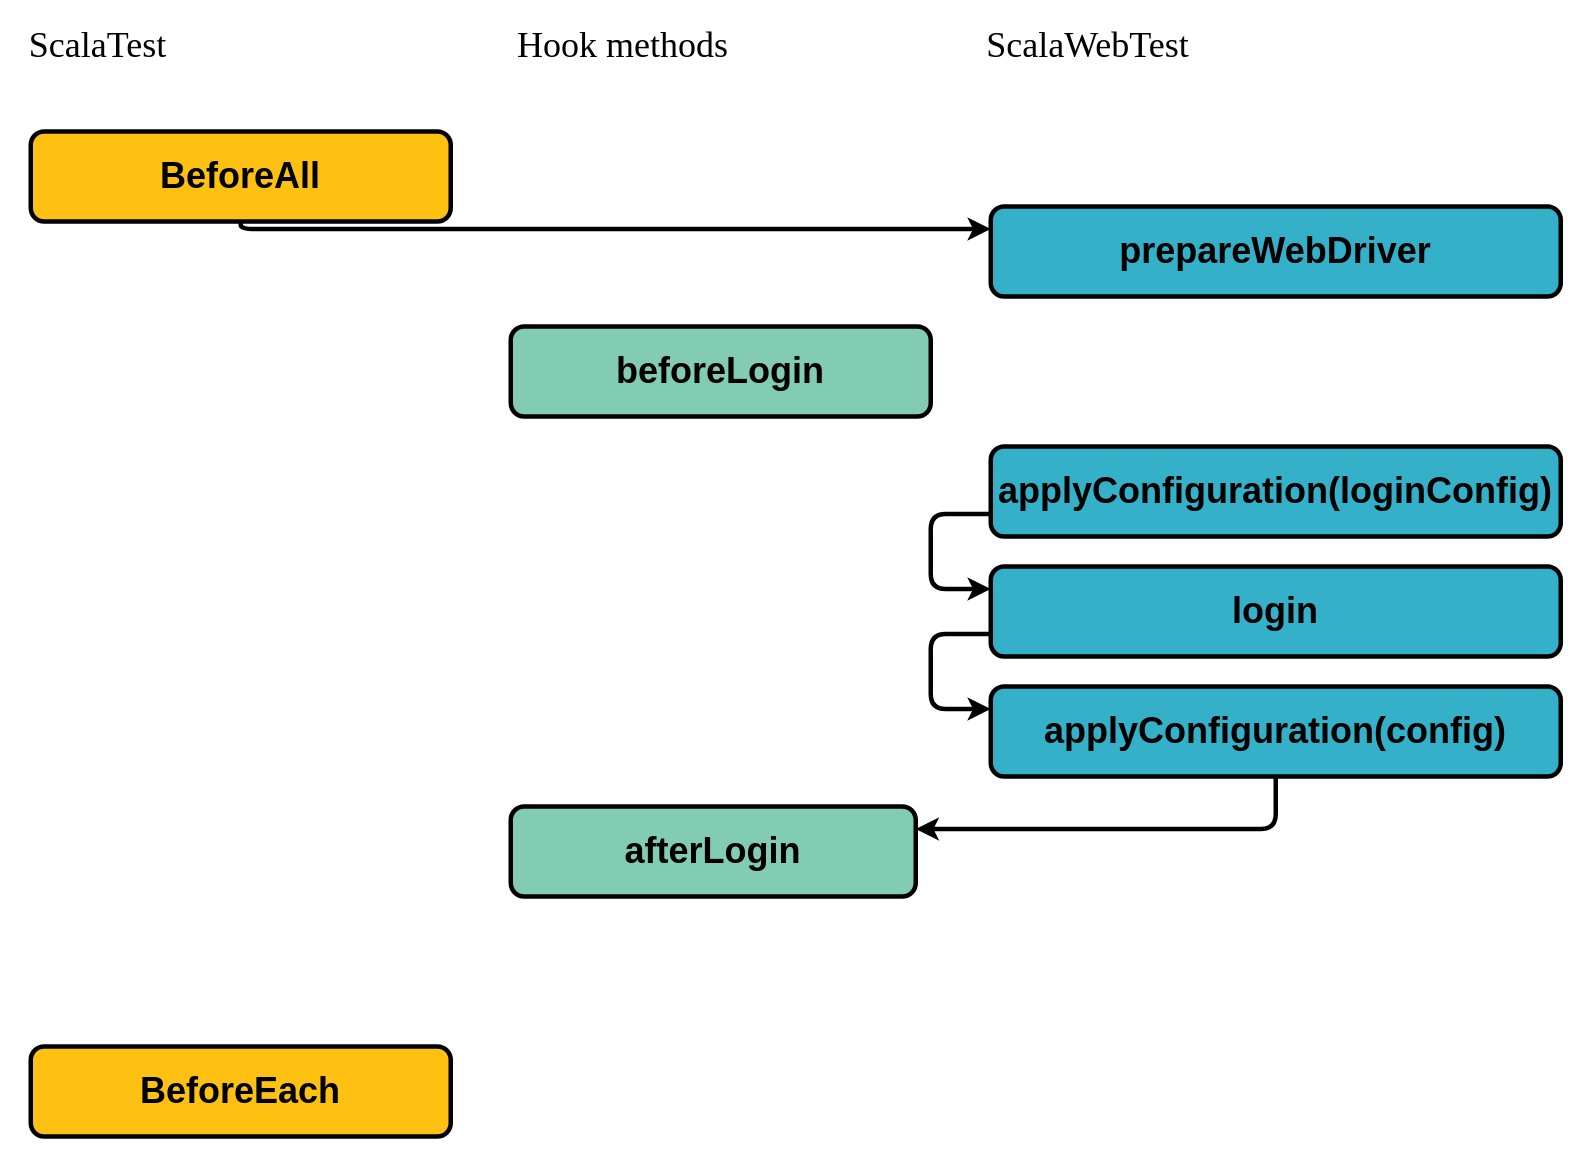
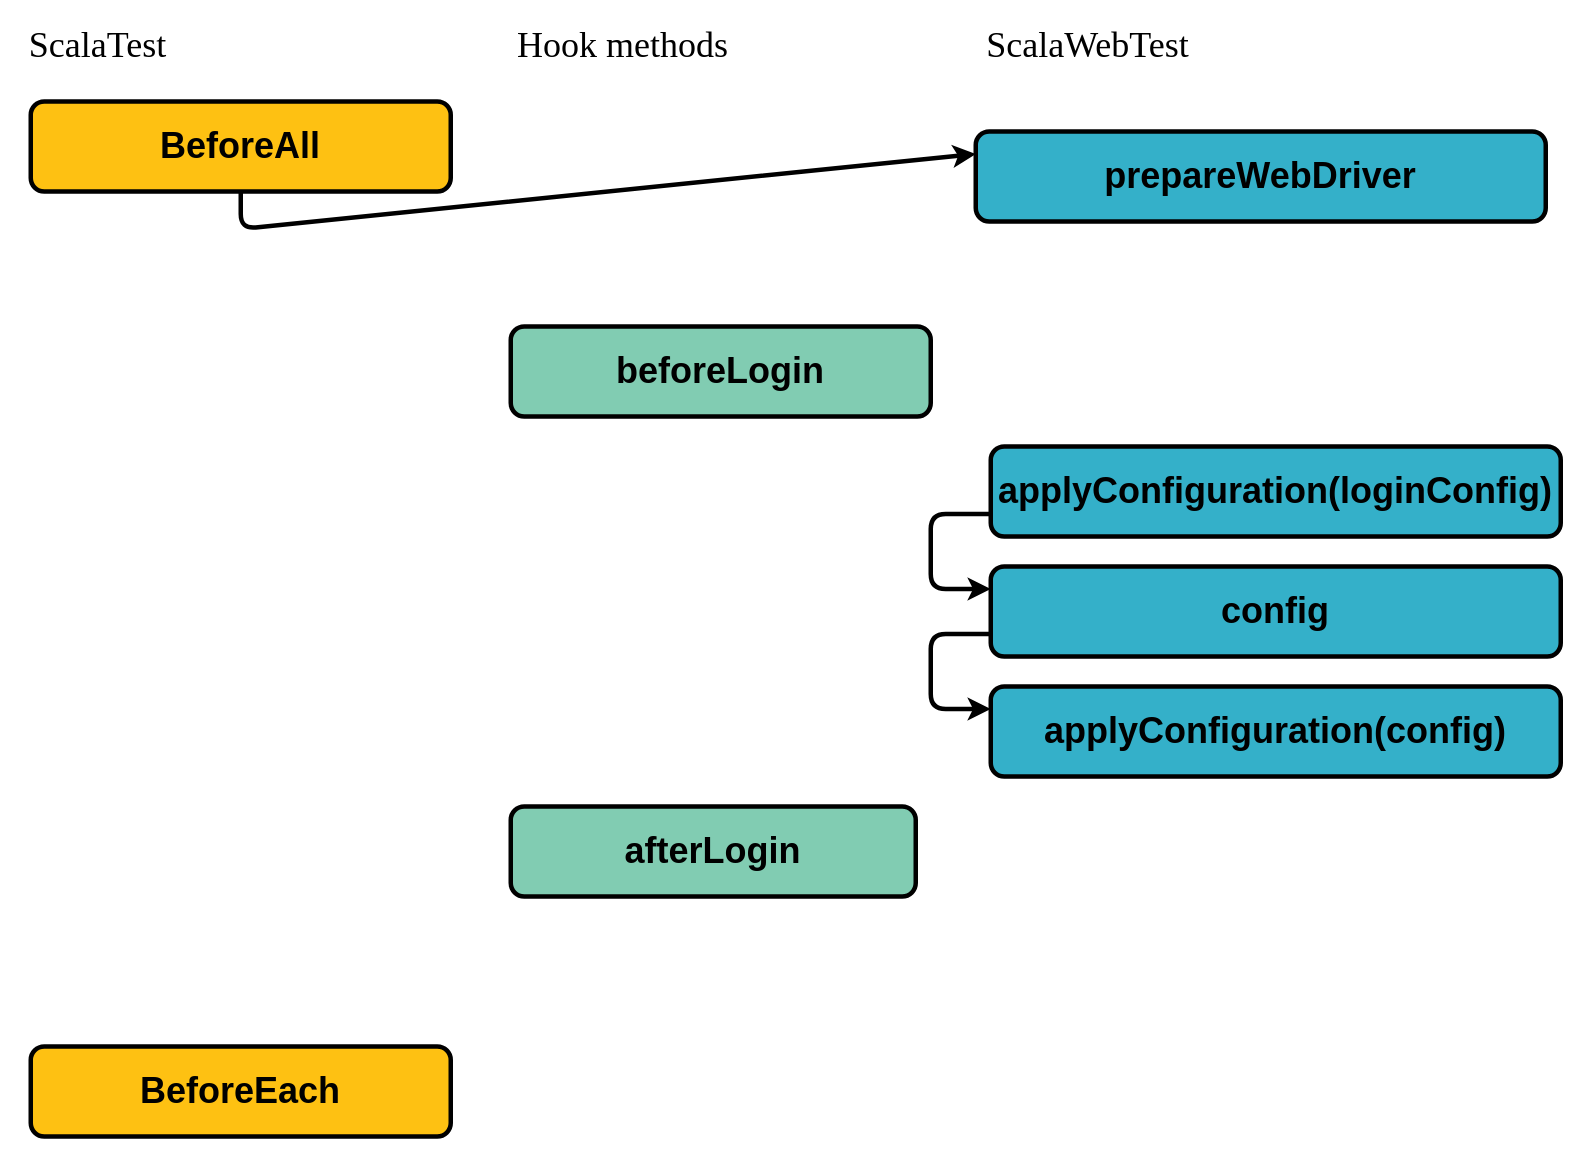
node "BeforeAll": moved (241, 176) -> (241, 146)
node "prepareWebDriver": moved (1276, 251) -> (1261, 176)
node "login": label "login" -> "config"
edge "applyConfiguration(config)" -> "afterLogin": removed
